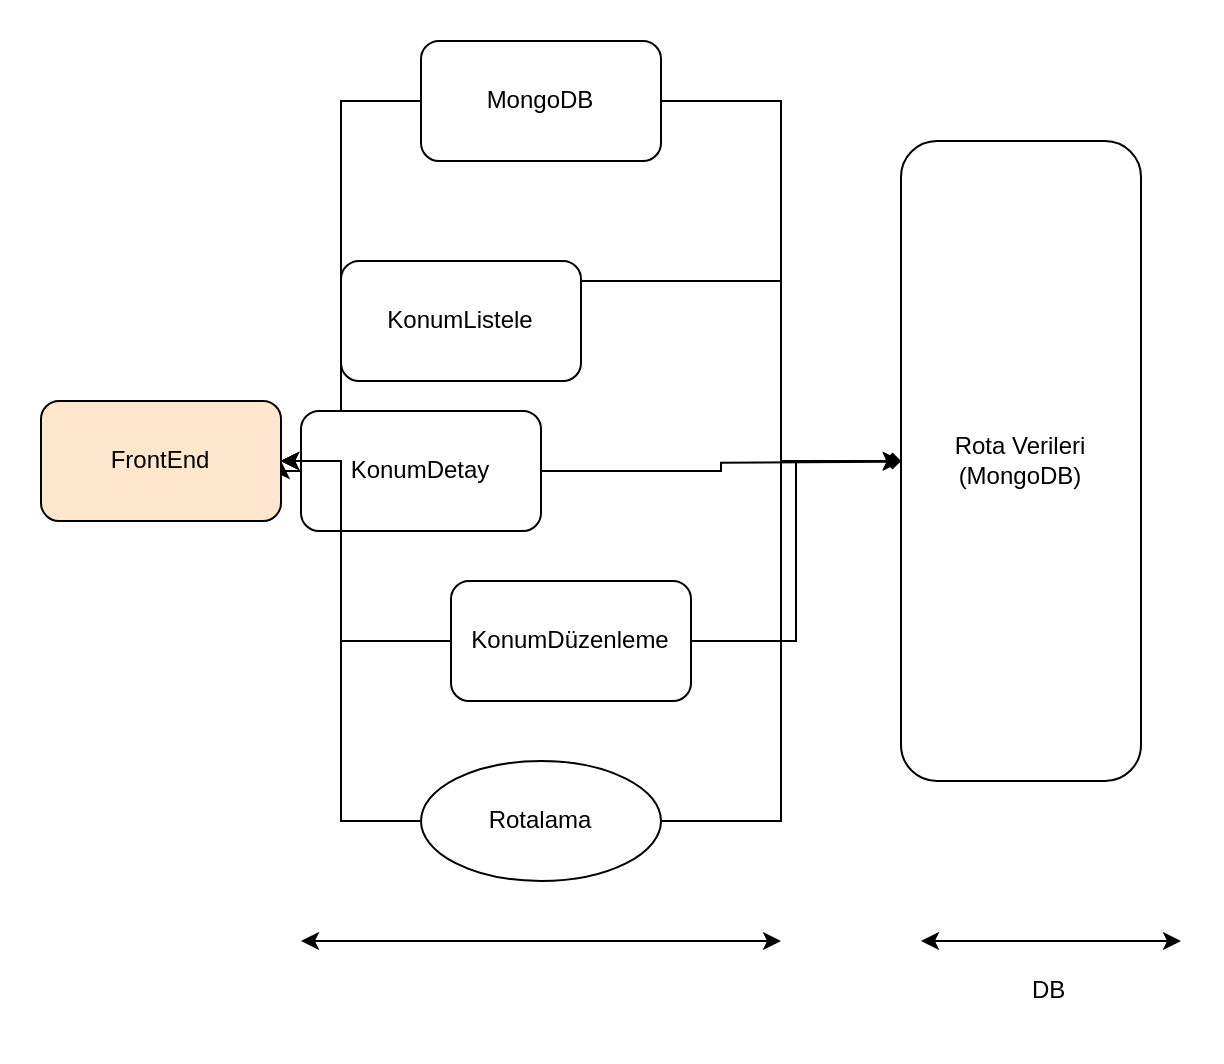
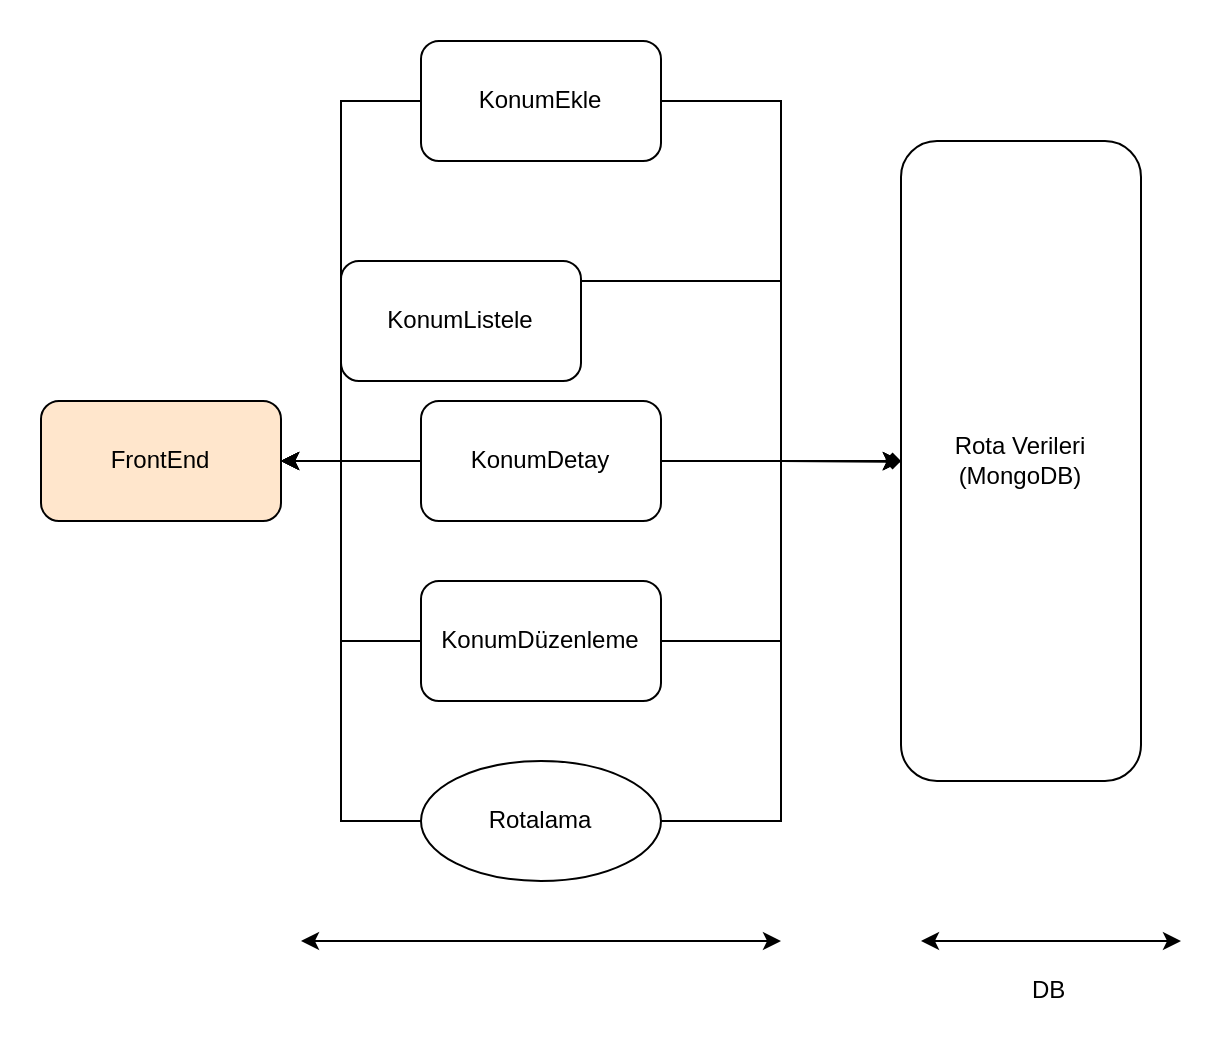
node "MongoDB": label "MongoDB" -> "KonumEkle"
node "KonumDetay": moved (421, 471) -> (541, 461)
node "KonumDüzenleme": moved (571, 641) -> (541, 641)
